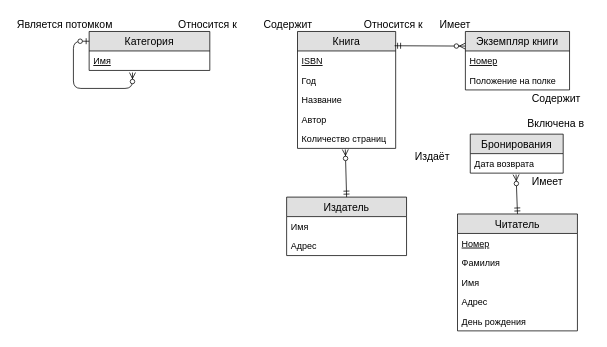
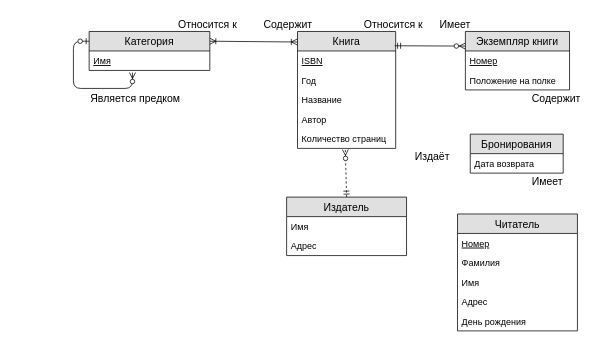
node "Является потомком": removed
edge "Категория" -- "Книга": added
node "Является предком": added
node "Включена в": removed
edge "Количество страниц" -- "Издатель": style solid -> dashed
edge "Дата возврата" -- "Читатель": removed
